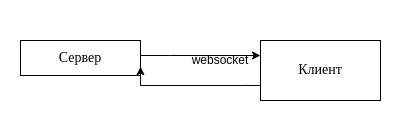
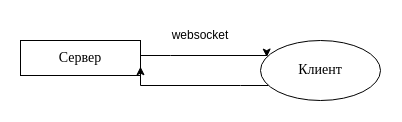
node "websocket": moved (221, 61) -> (201, 36)
node "Клиент": shape rectangle -> ellipse
